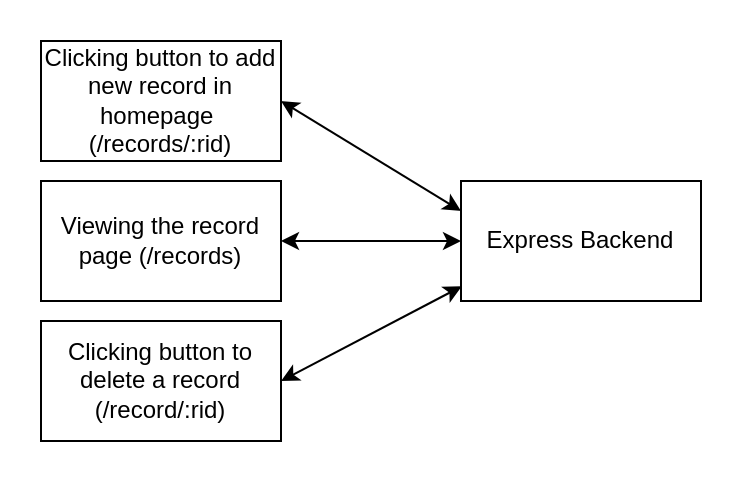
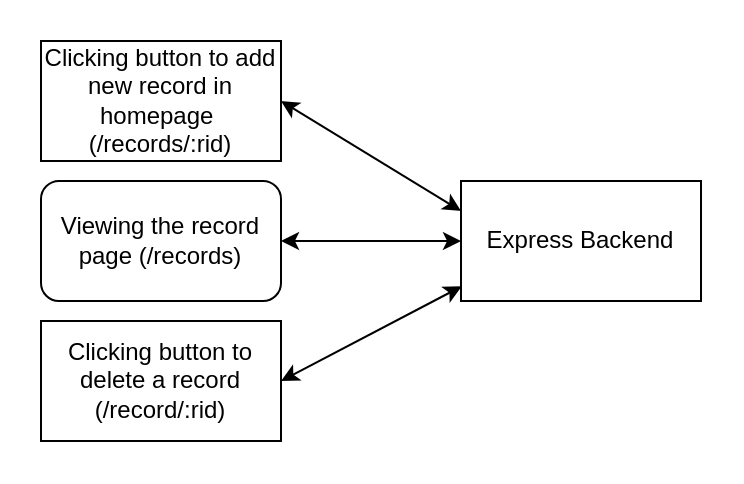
node "Viewing the record page (/records)": shape rectangle -> rounded rectangle
